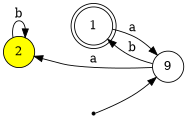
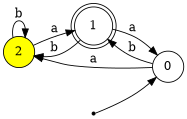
edge "2" -> "1": added, label "a"
edge "1" -> "2": added, label "b"
node "9": label "9" -> "0"
